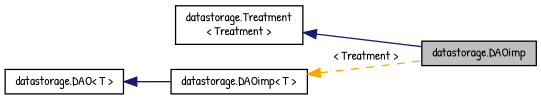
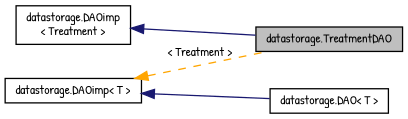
node "datastorage.Treatment < Treatment >": label "datastorage.Treatment < Treatment >" -> "datastorage.DAOimp < Treatment >"
node "datastorage.DAOimp": label "datastorage.DAOimp" -> "datastorage.TreatmentDAO"
edge "datastorage.DAOimp< T >" -> "datastorage.DAO< T >": reversed
